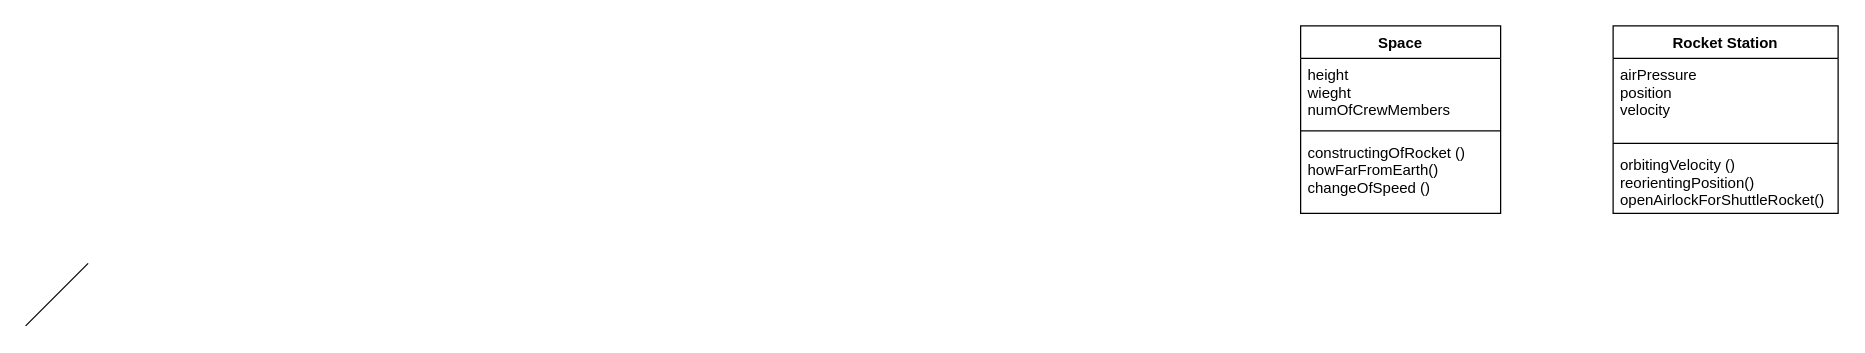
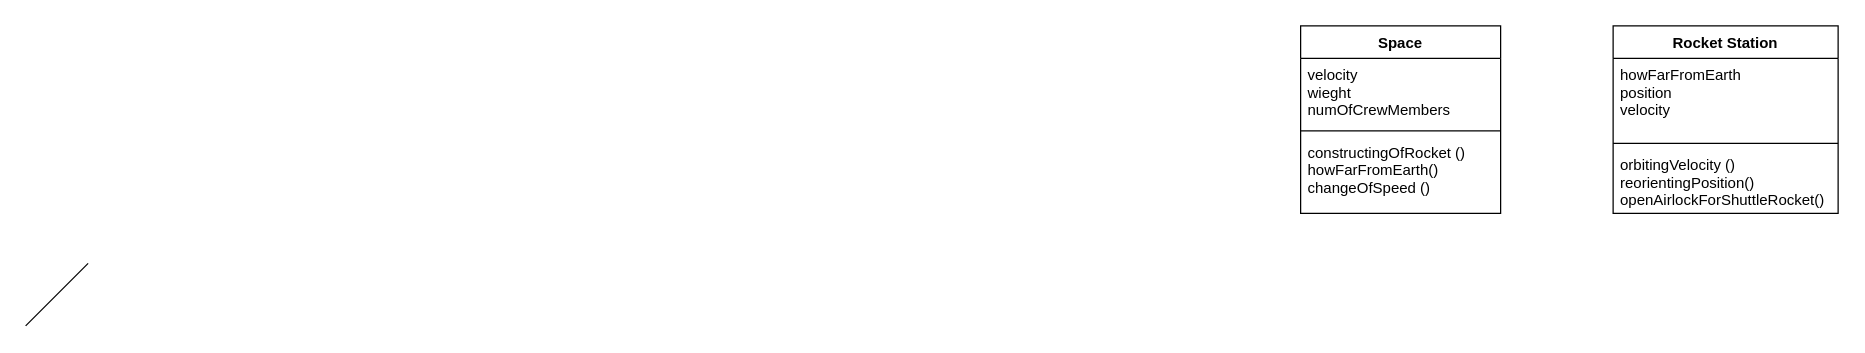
node "height wieght numOfCrewMembers": label "height wieght numOfCrewMembers" -> "velocity wieght numOfCrewMembers"
node "airPressure position velocity": label "airPressure position velocity" -> "howFarFromEarth position velocity"
